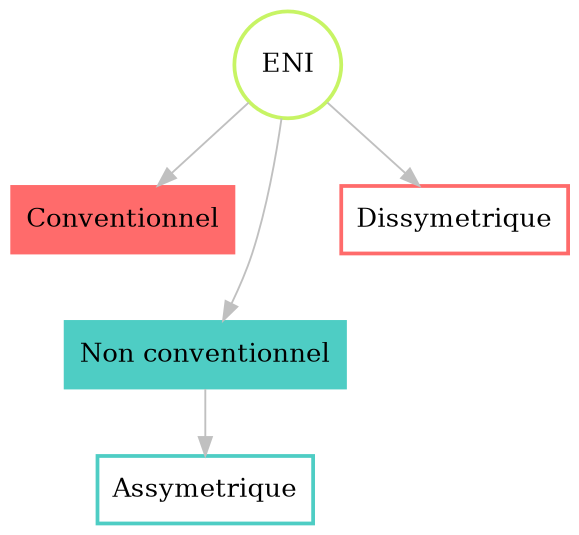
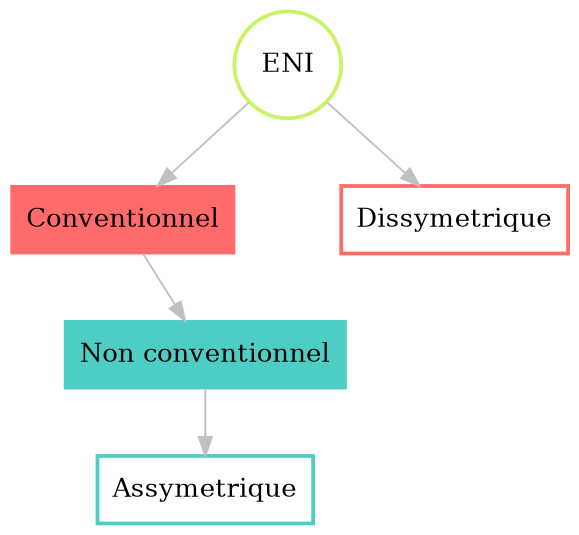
edge "ENI" -> "Non conventionnel": now "Conventionnel" -> "Non conventionnel"
